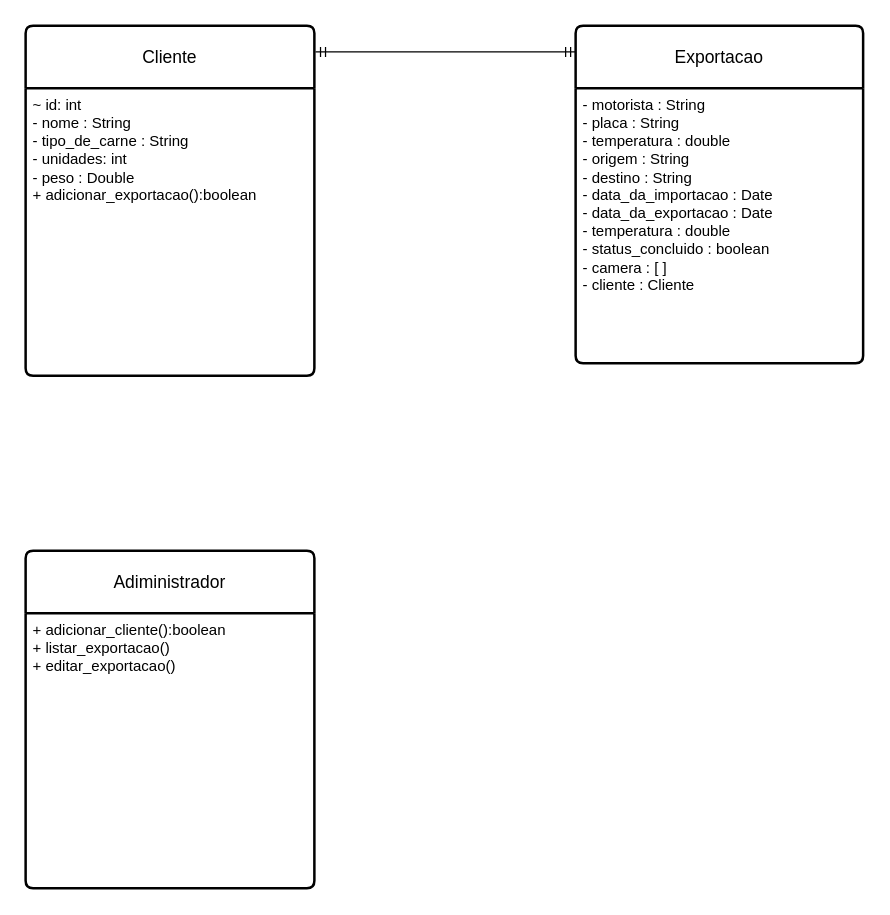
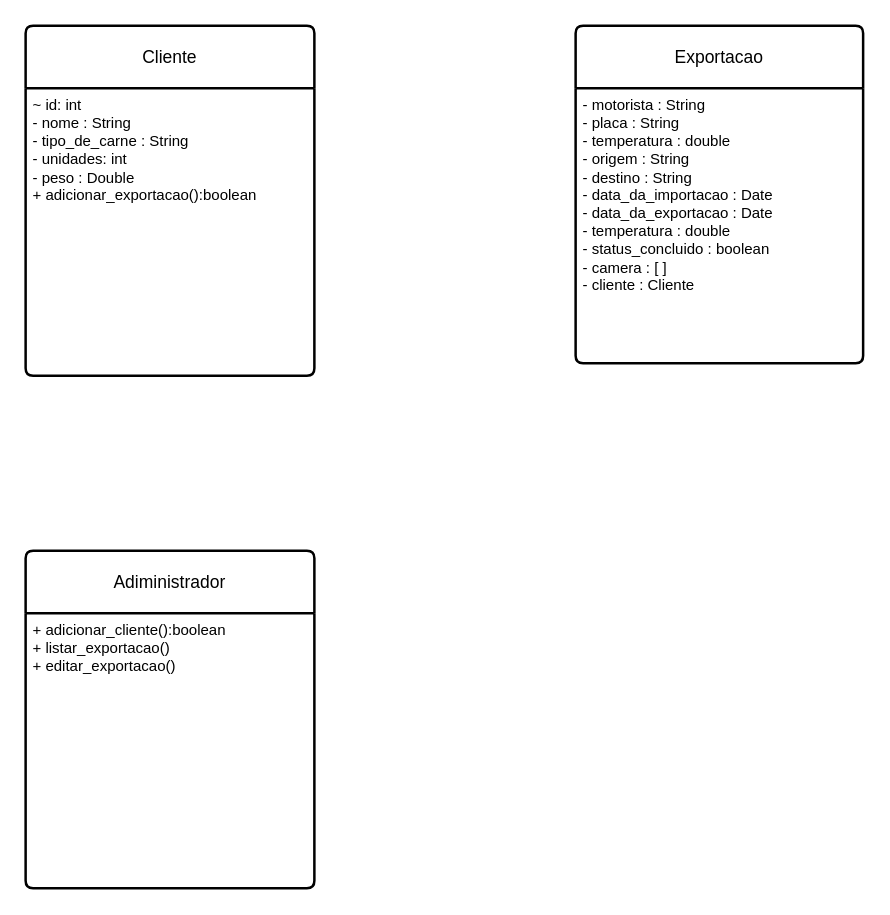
edge "Exportacao" -- "Cliente": removed
